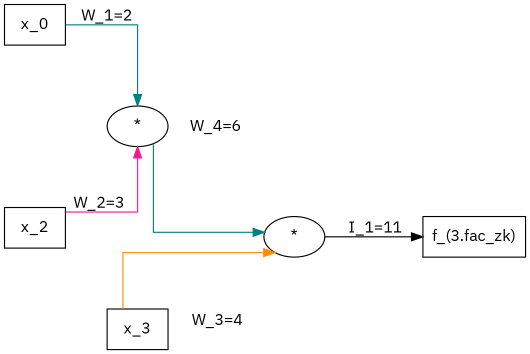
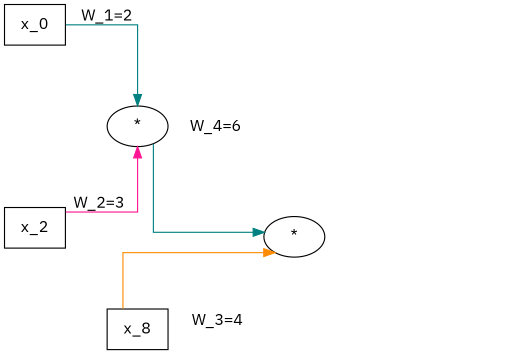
node "f_(3.fac_zk)": removed
node "x_3": label "x_3" -> "x_8"
